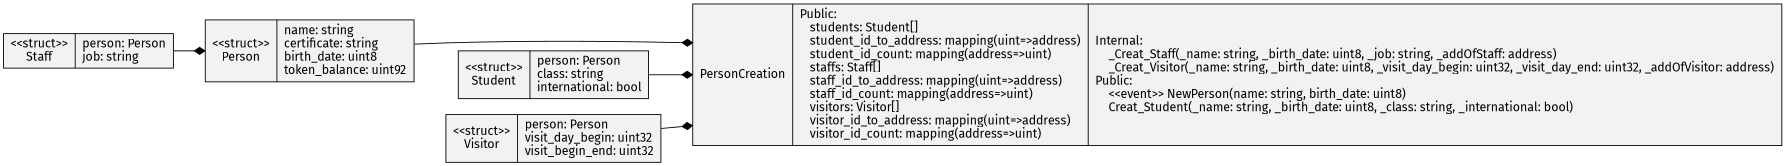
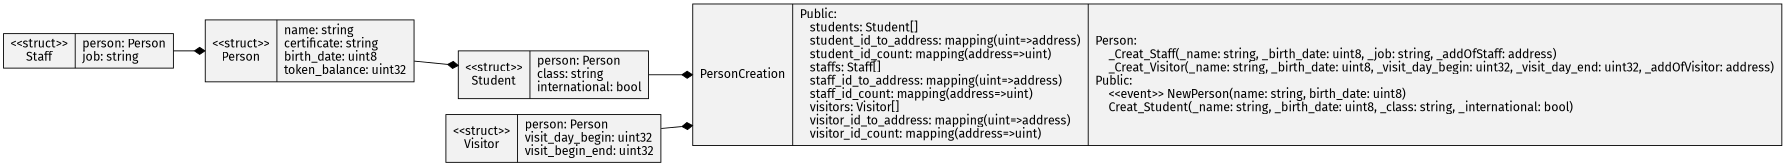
edge "Person" -> "PersonCreation": now "Person" -> "Student"
node "PersonCreation": text "Internal:" -> "Person:"
node "Person": text "token_balance: uint92" -> "token_balance: uint32"
